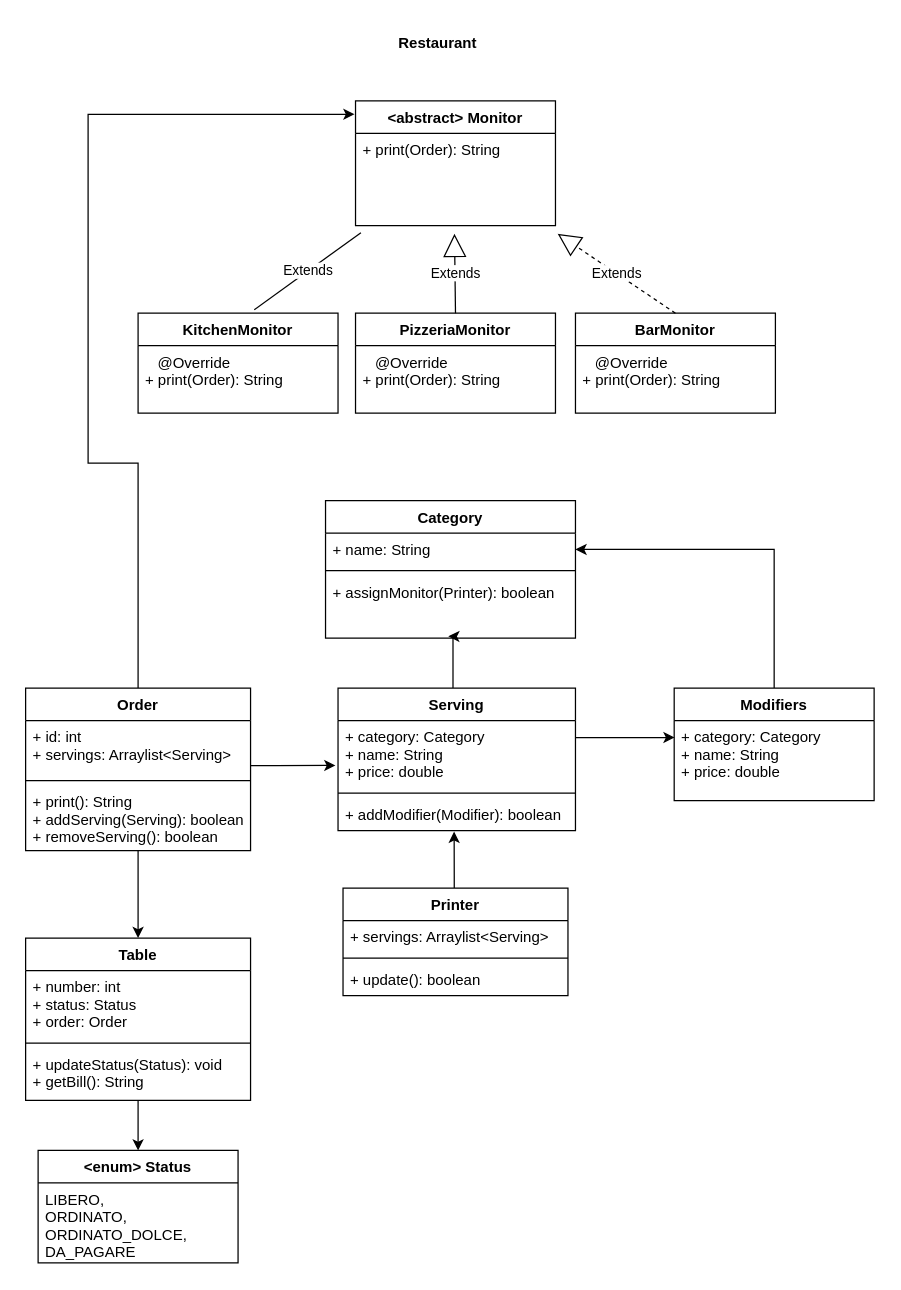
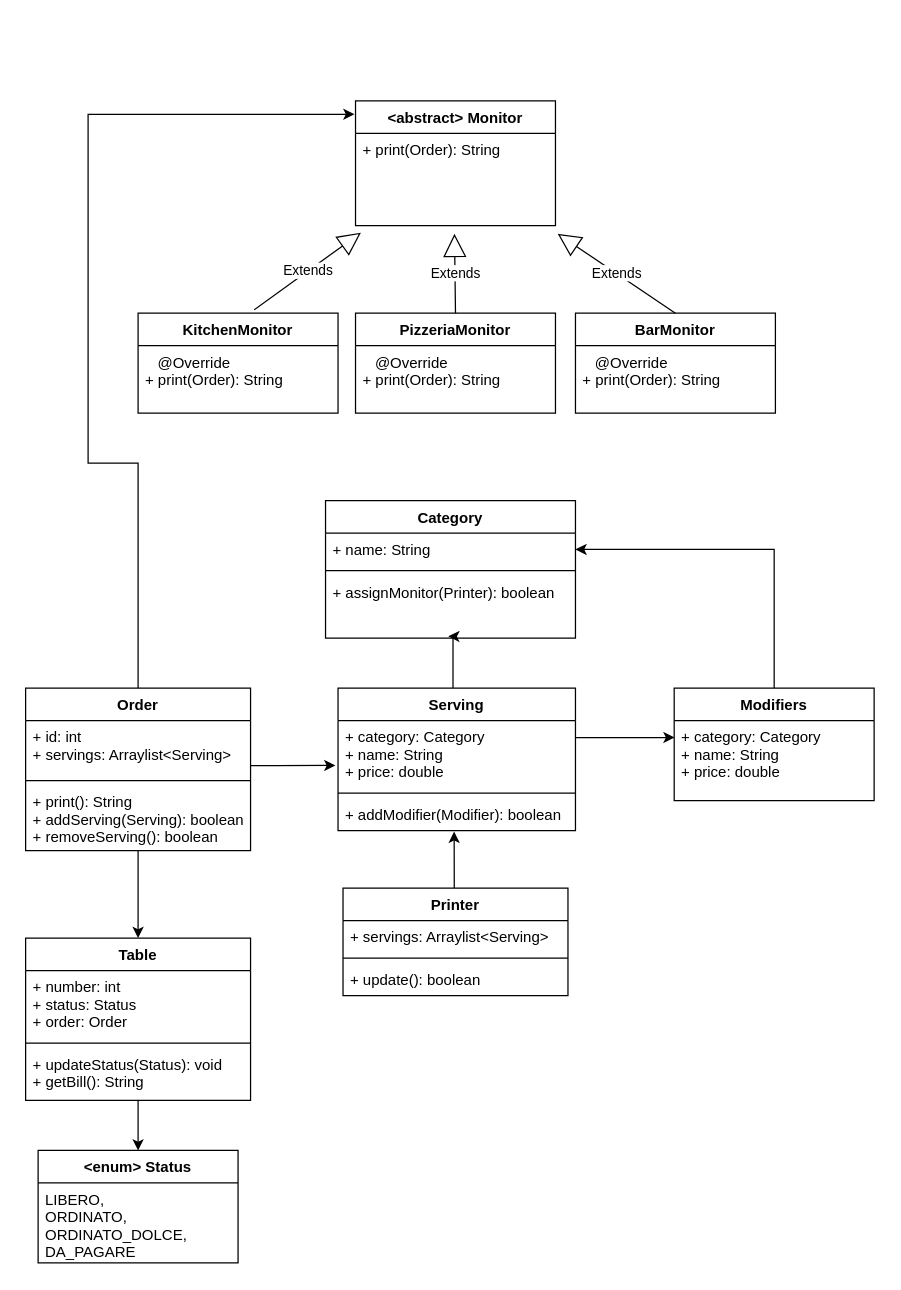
node "Restaurant": removed
edge "+ print(Order): String" -- "KitchenMonitor": arrowhead none -> block
edge "BarMonitor" -> "+ print(Order): String": style dashed -> solid
